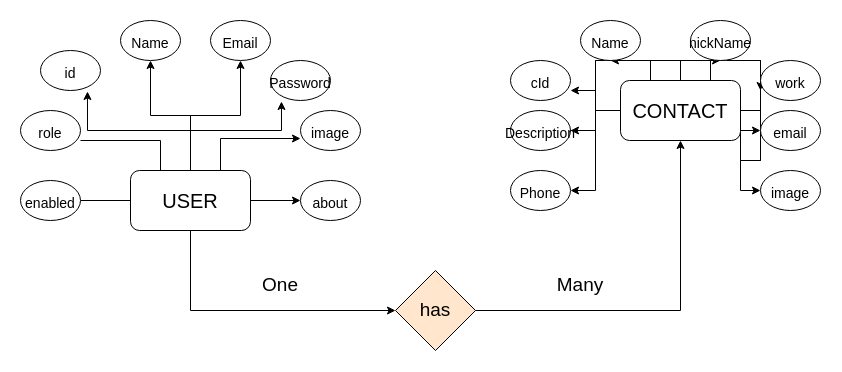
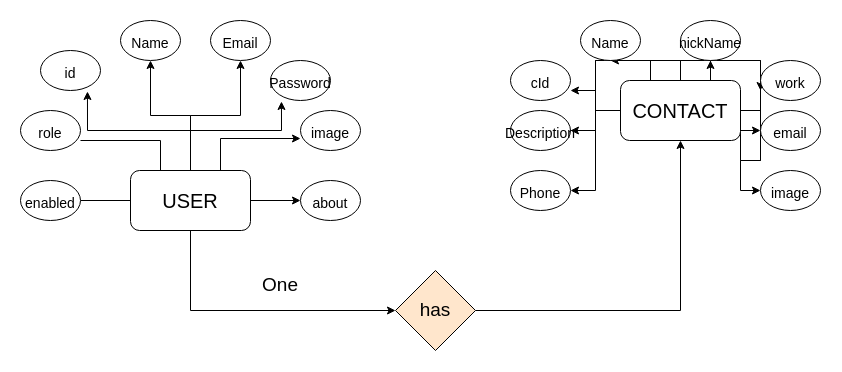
node "nickName": moved (721, 41) -> (711, 41)
node "Many": removed
